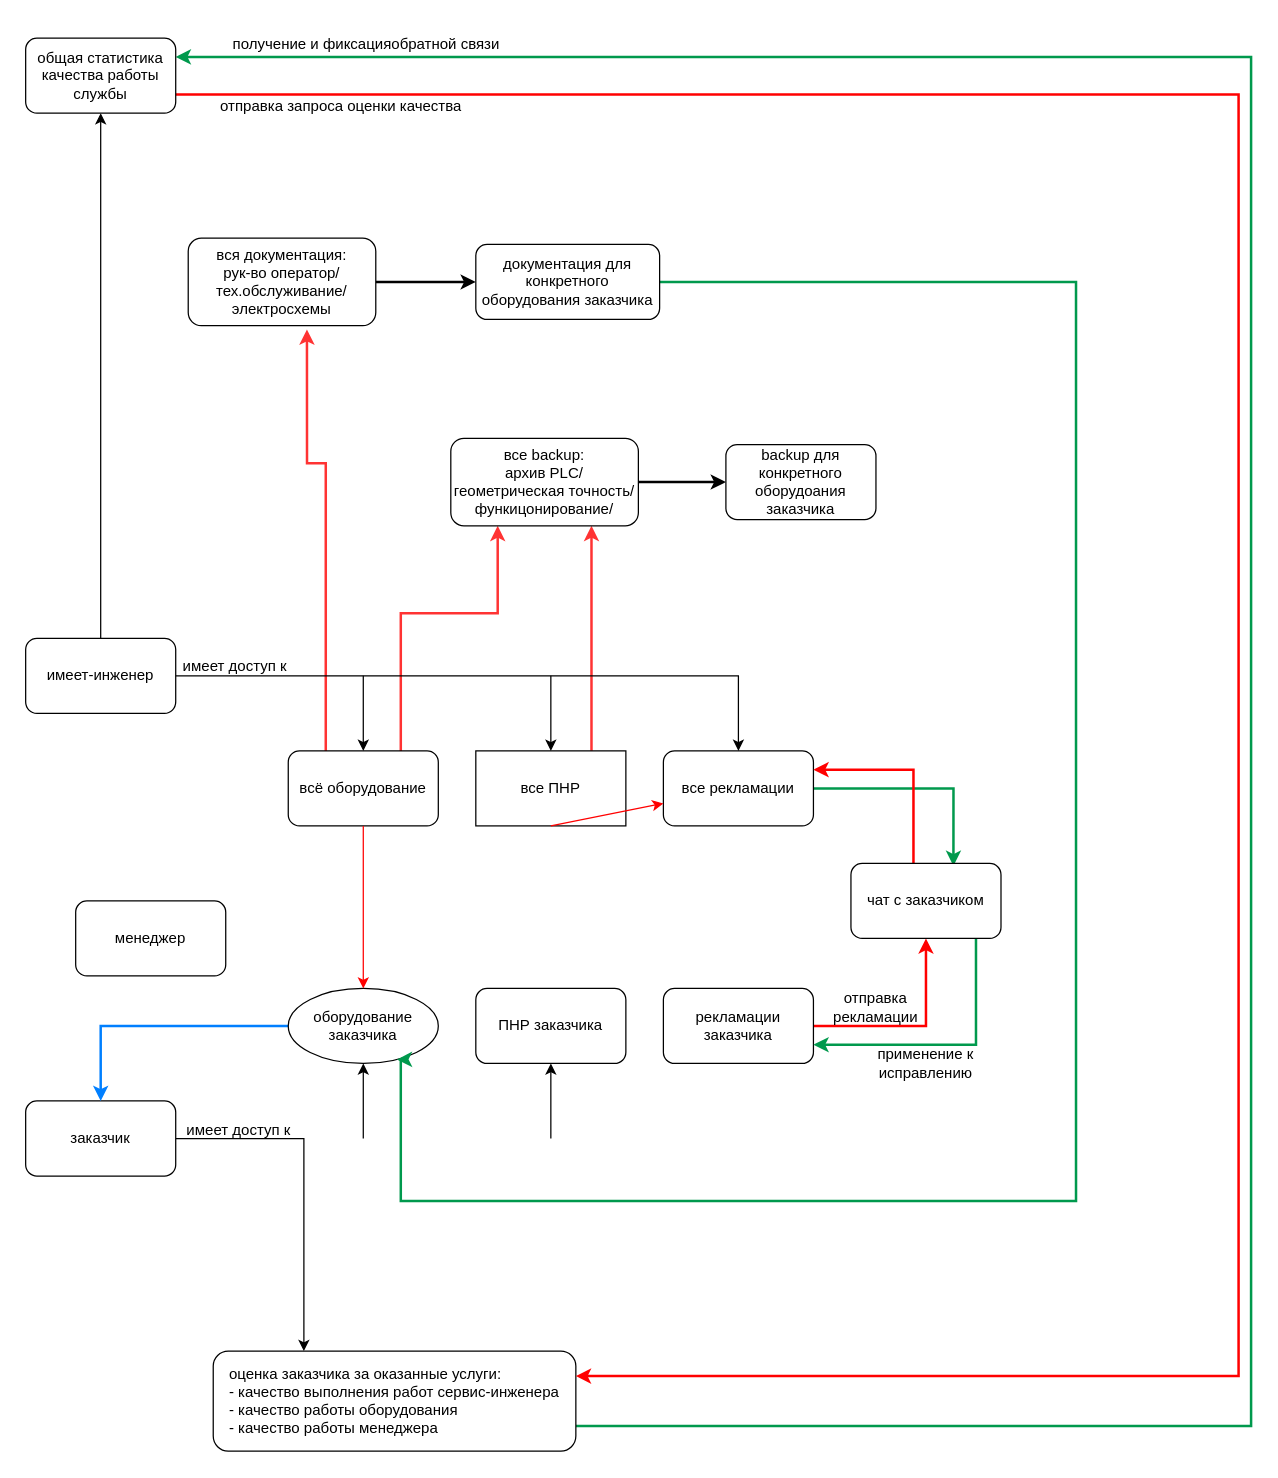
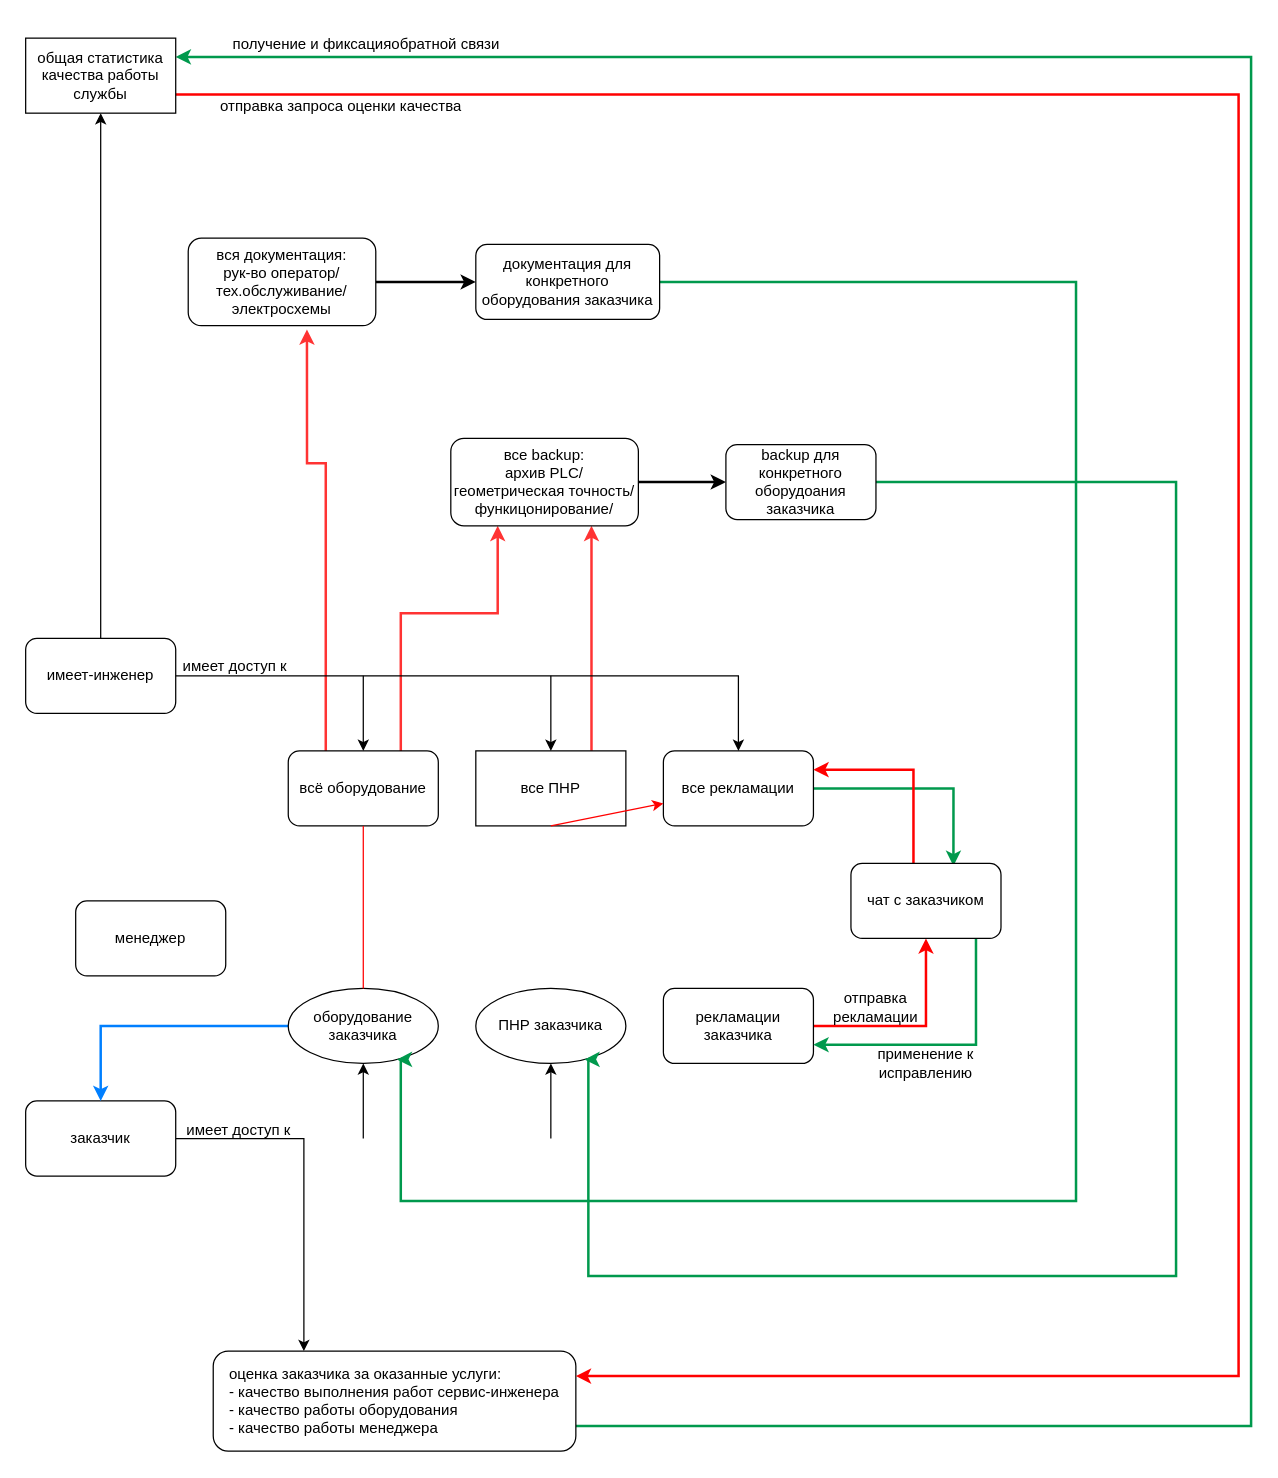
node "общая статистика качества работы службы": shape rounded rectangle -> rectangle
edge "всё оборудование" -> "оборудование заказчика": arrowhead classic -> none
node "ПНР заказчика": shape rounded rectangle -> ellipse
edge "backup для конкретного оборудоания заказчика" -> "ПНР заказчика": added
